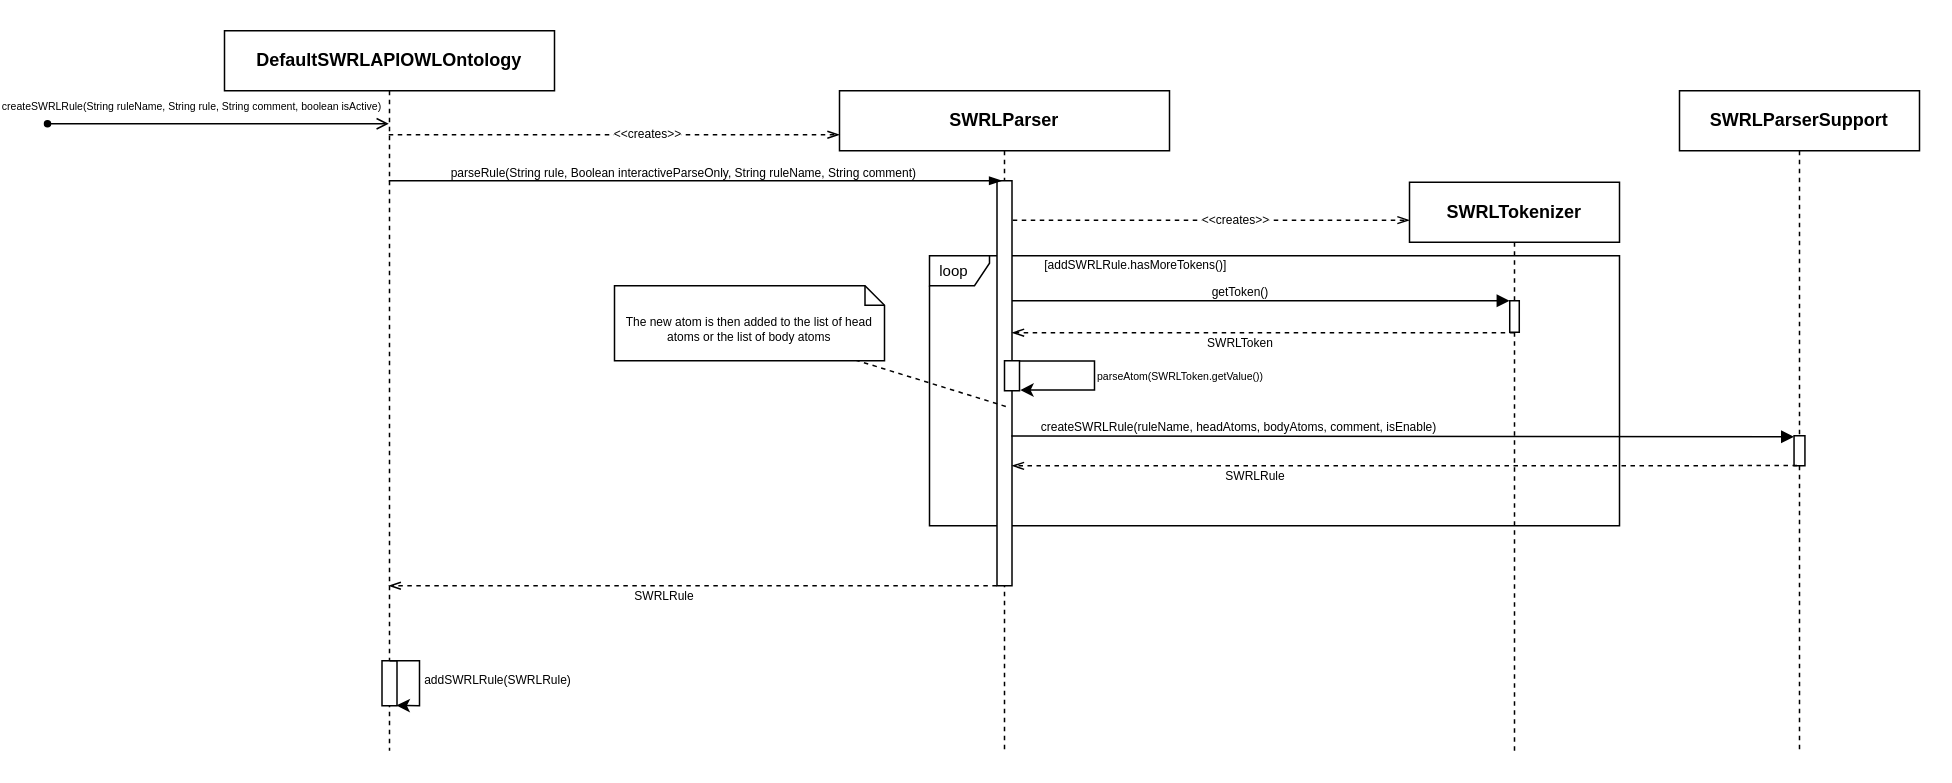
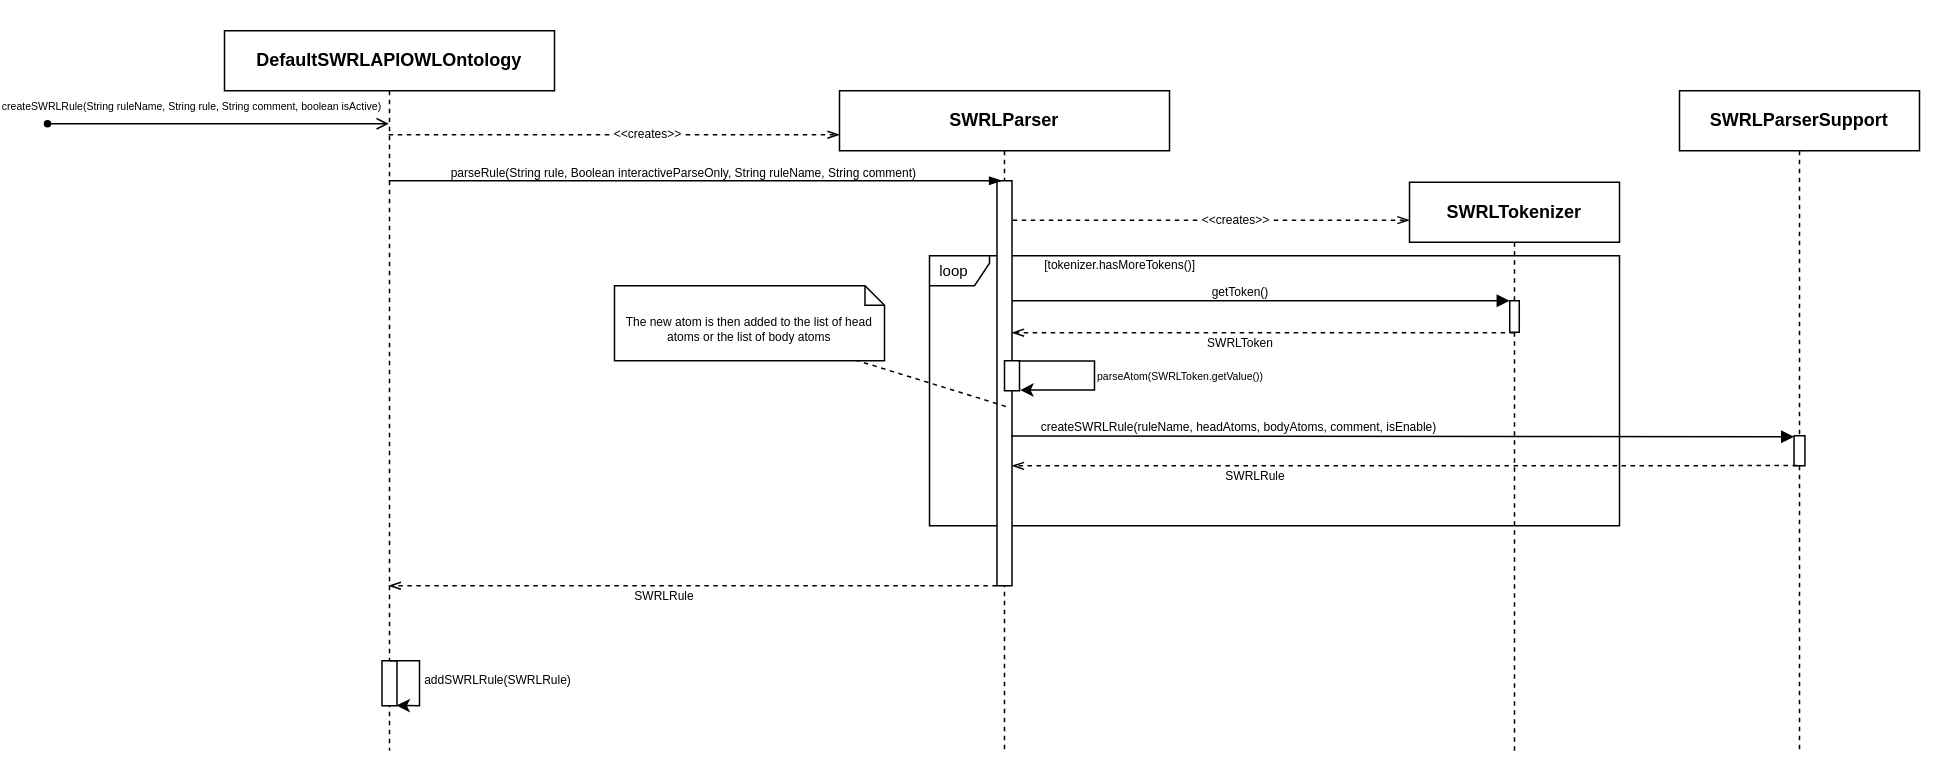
node "[addSWRLRule.hasMoreTokens()]": label "[addSWRLRule.hasMoreTokens()]" -> "[tokenizer.hasMoreTokens()]"
